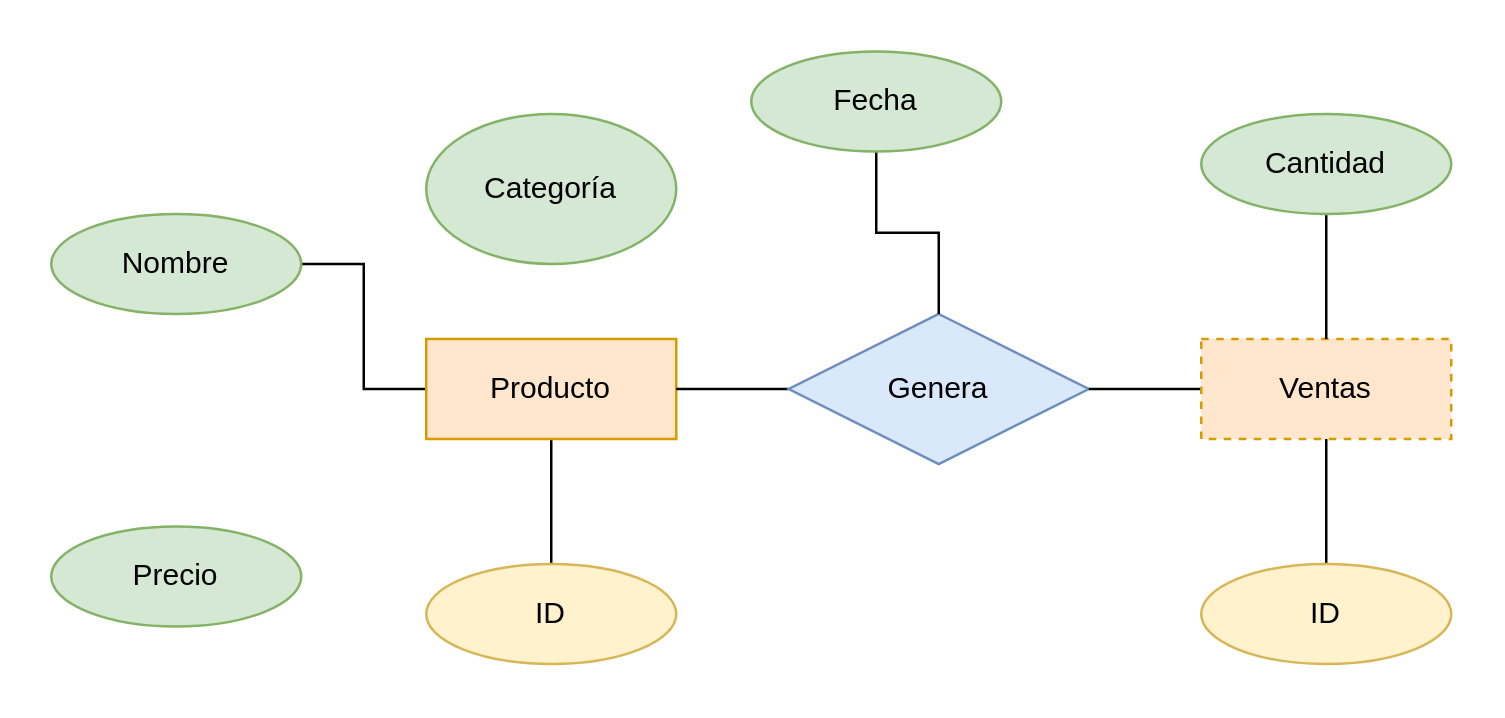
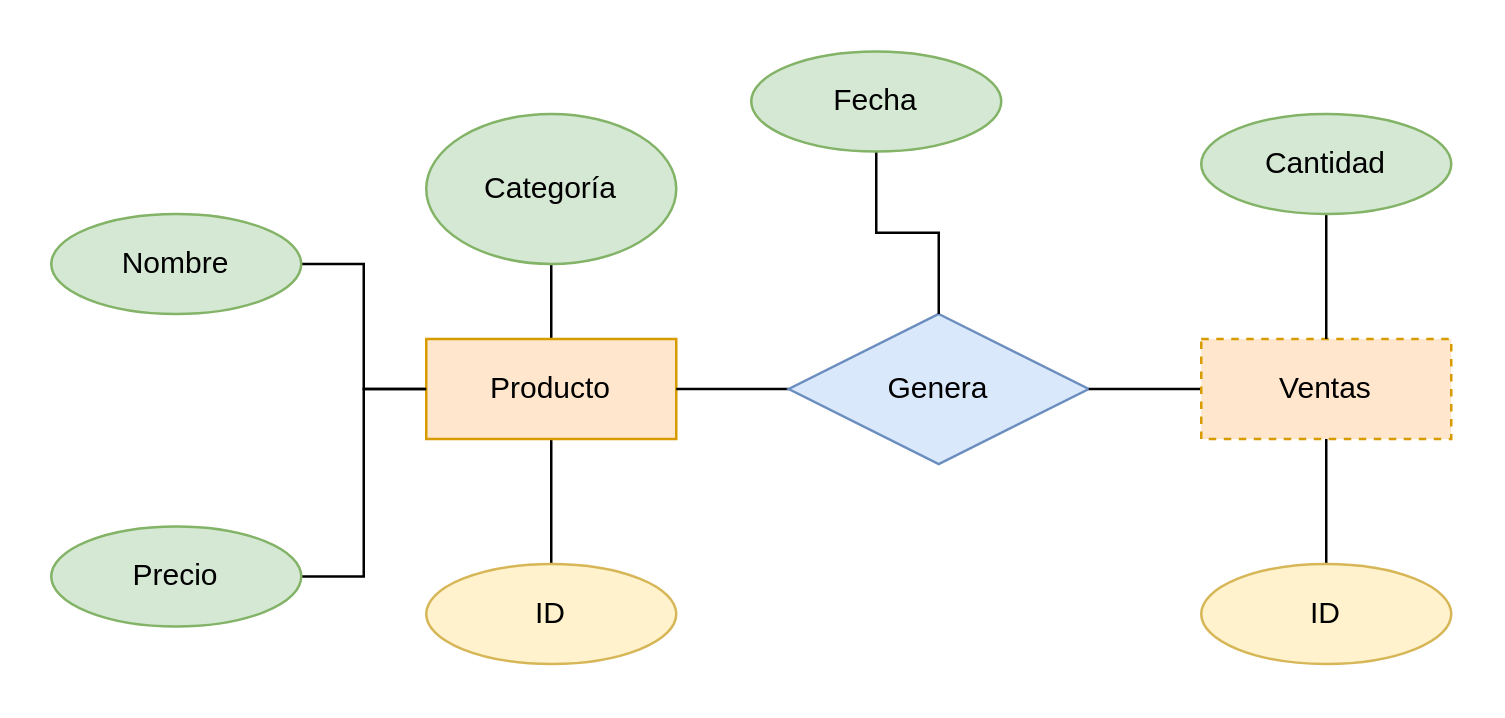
edge "Categoría" -- "Producto": added
edge "Producto" -- "Precio": added
